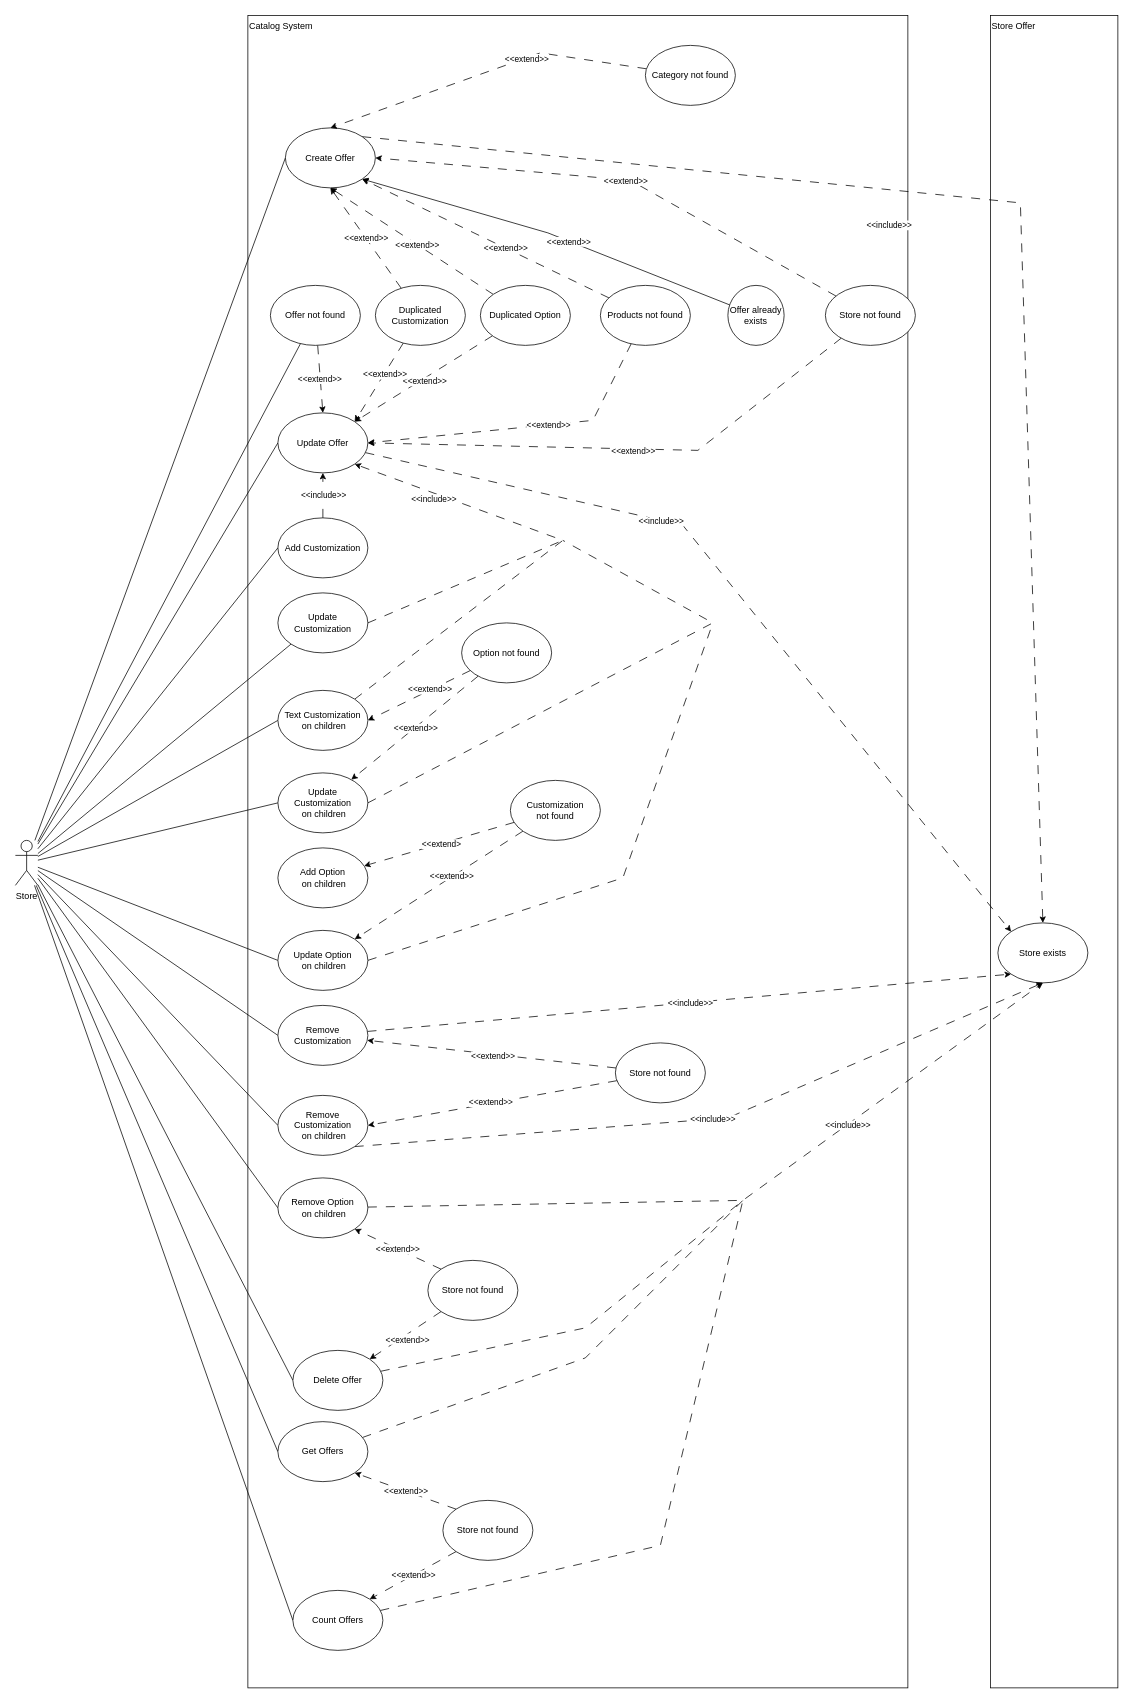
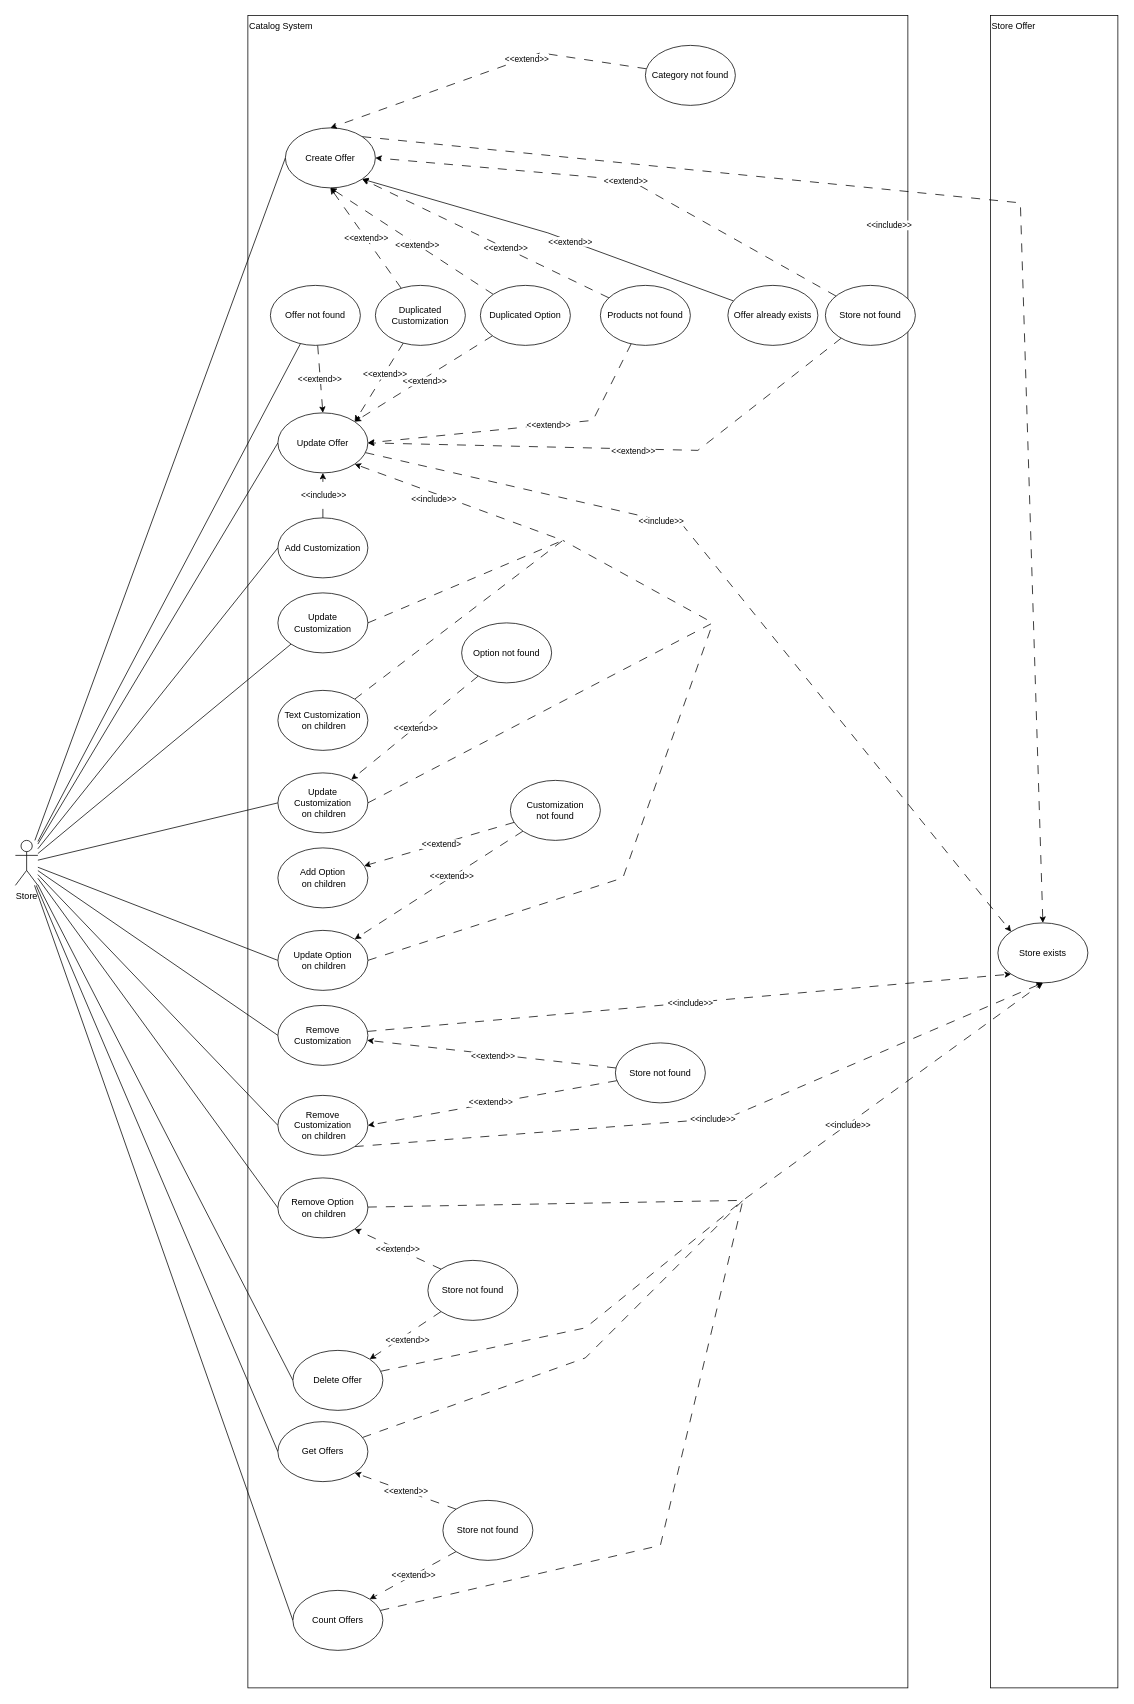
node "Offer already exists": size 56x60 -> 90x60
edge "Option not found" -> "Text Customization on children": removed, label "<<extend>>"
edge "Text Customization on children" -- "Store": removed
